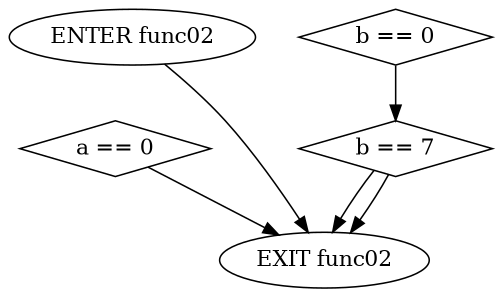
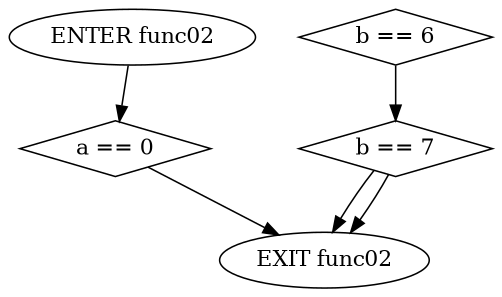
node "b == 0": label "b == 0" -> "b == 6"
edge "ENTER func02" -> "EXIT func02": now "ENTER func02" -> "a == 0"
